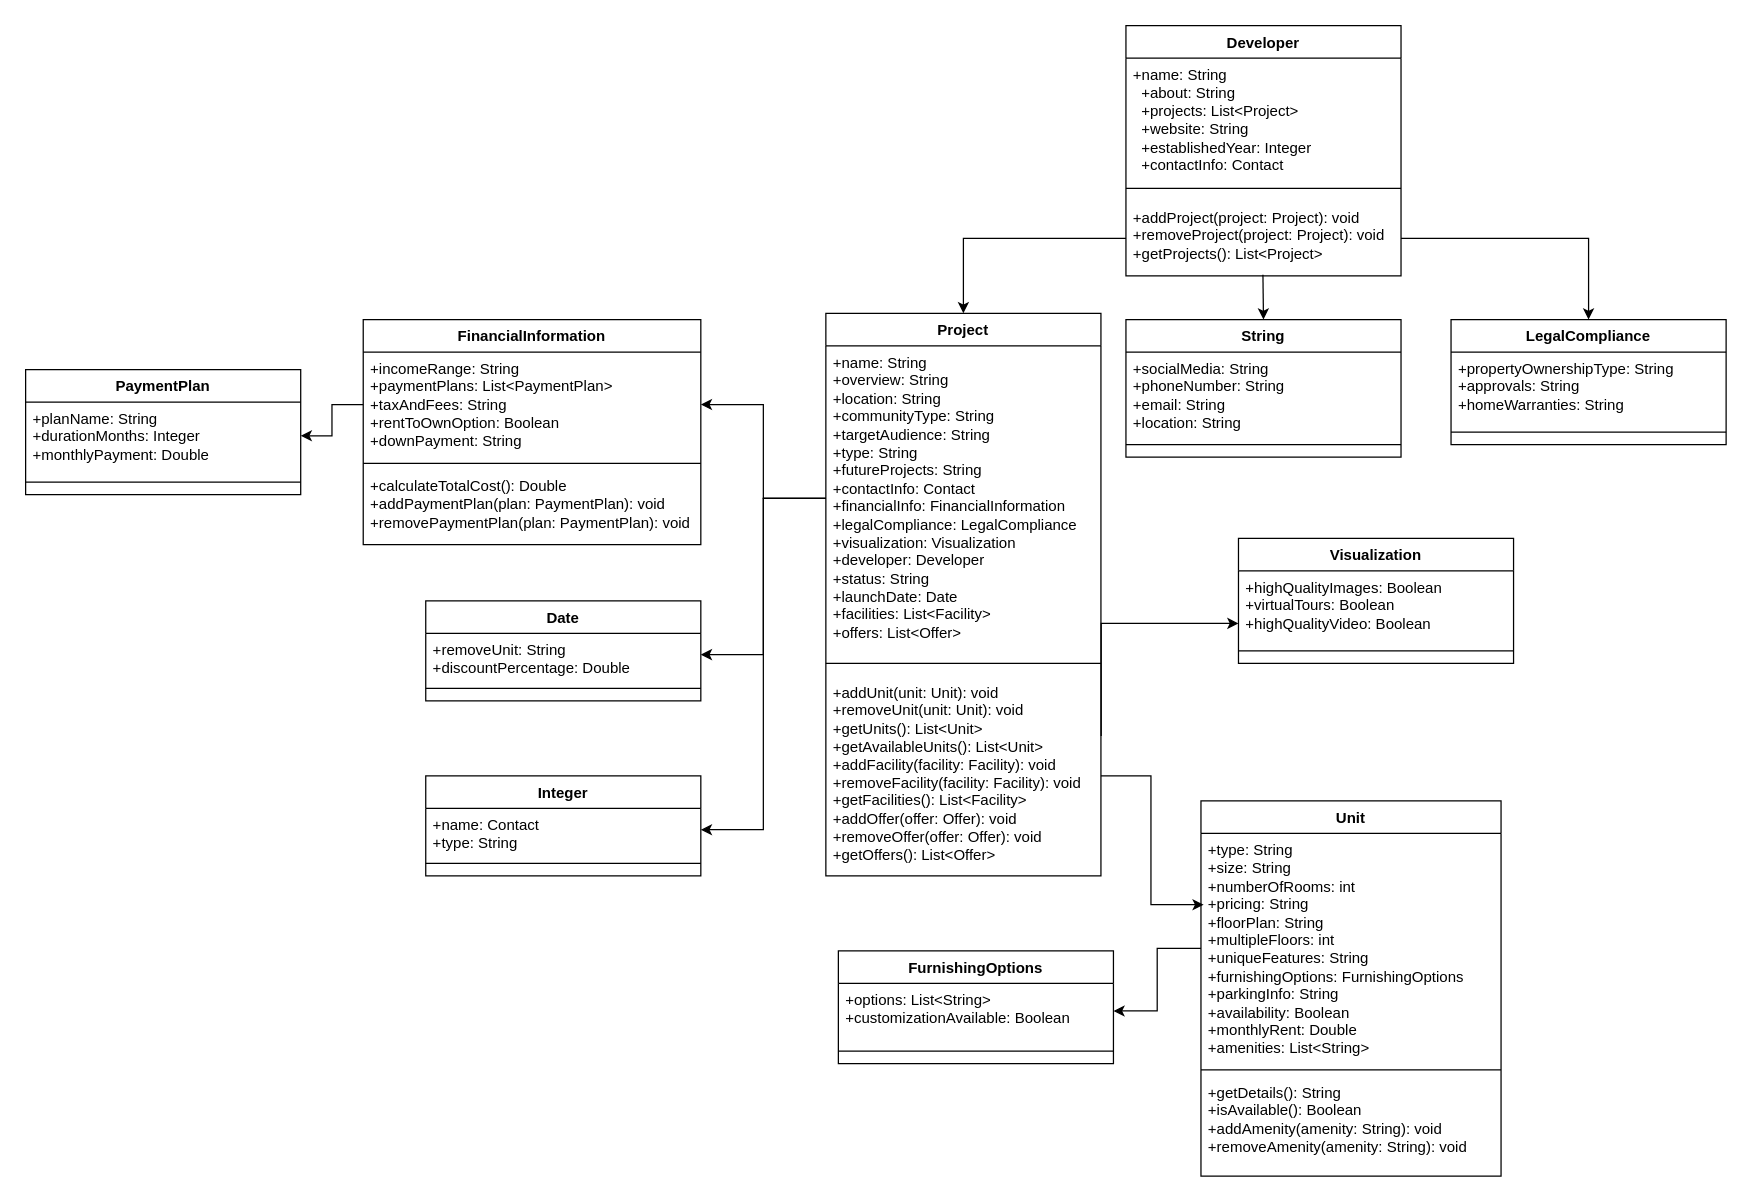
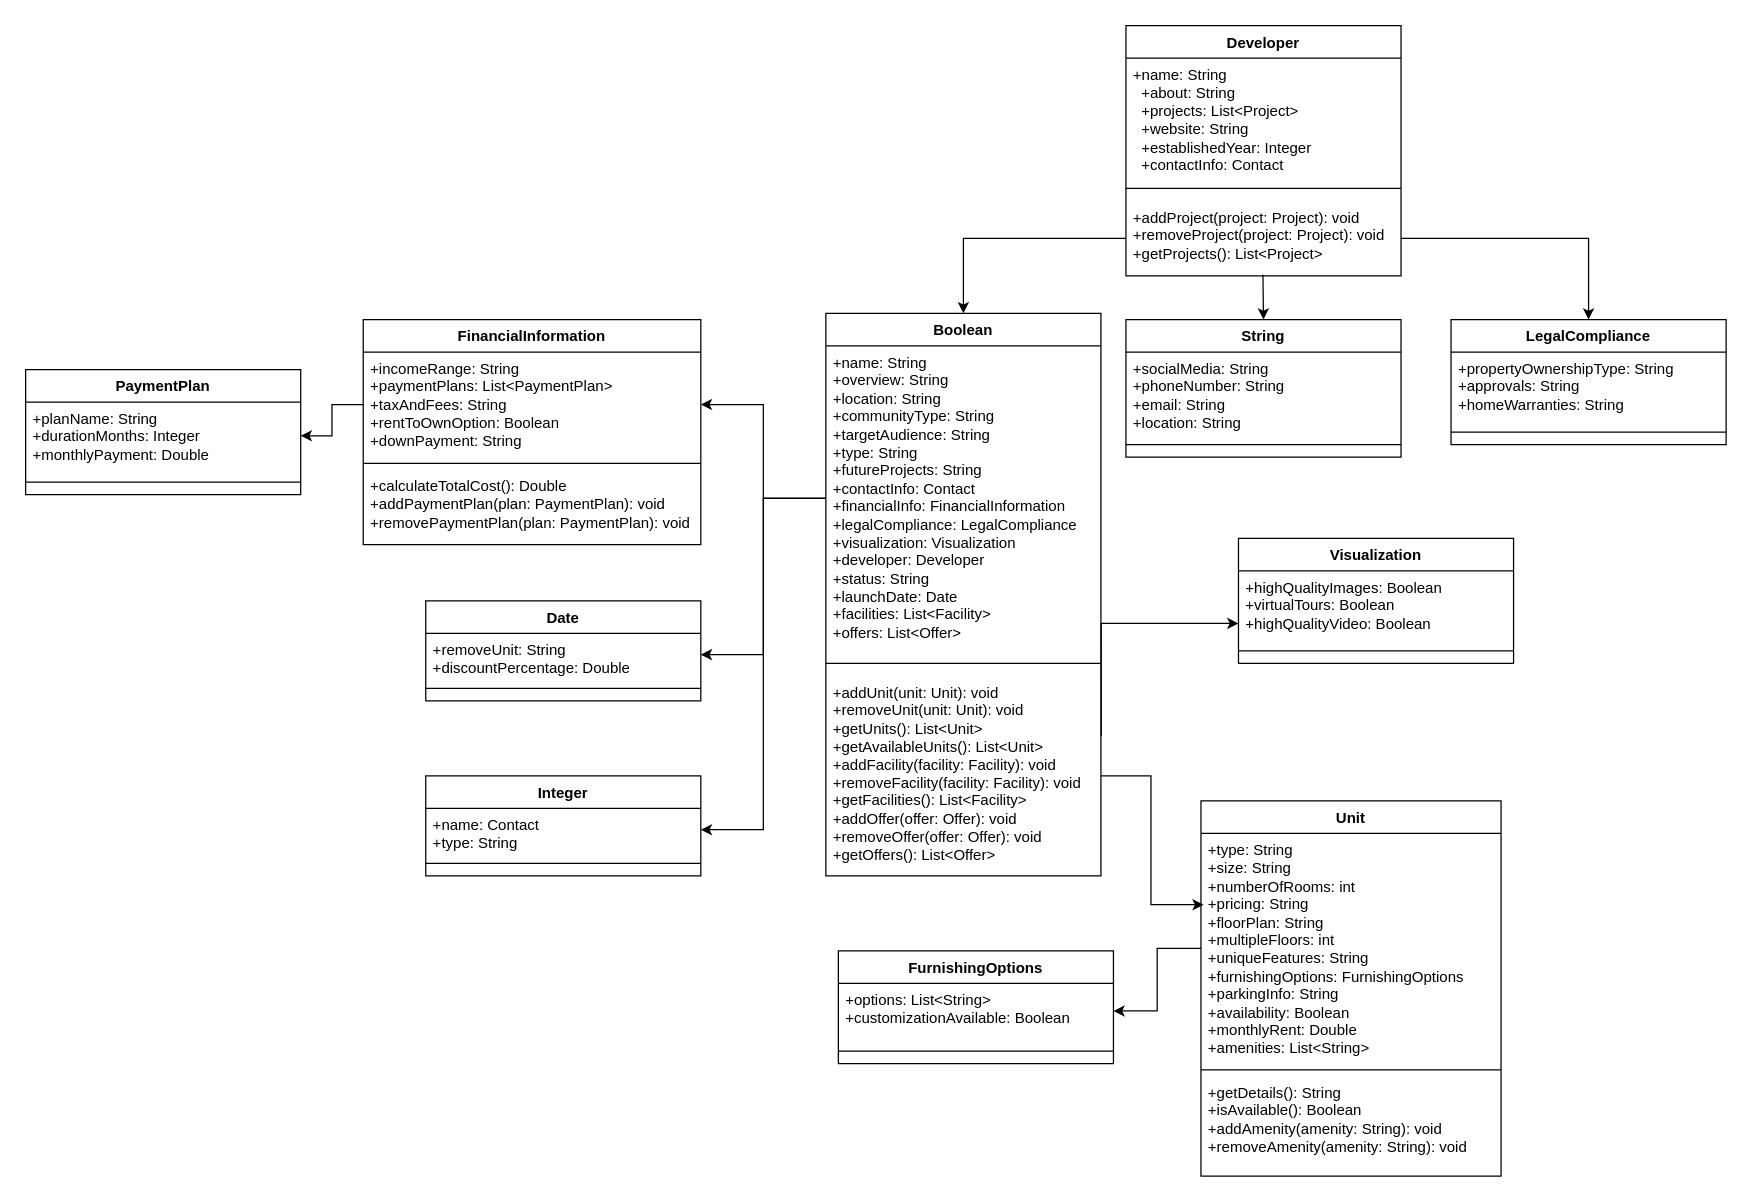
node "Project": label "Project" -> "Boolean"
